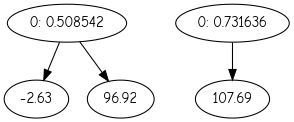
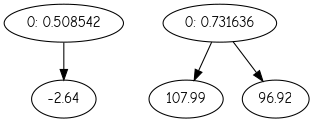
edge "0: 0.508542" -> "96.92": now "0: 0.731636" -> "96.92"
node "-2.63": label "-2.63" -> "-2.64"
node "107.69": label "107.69" -> "107.99"
